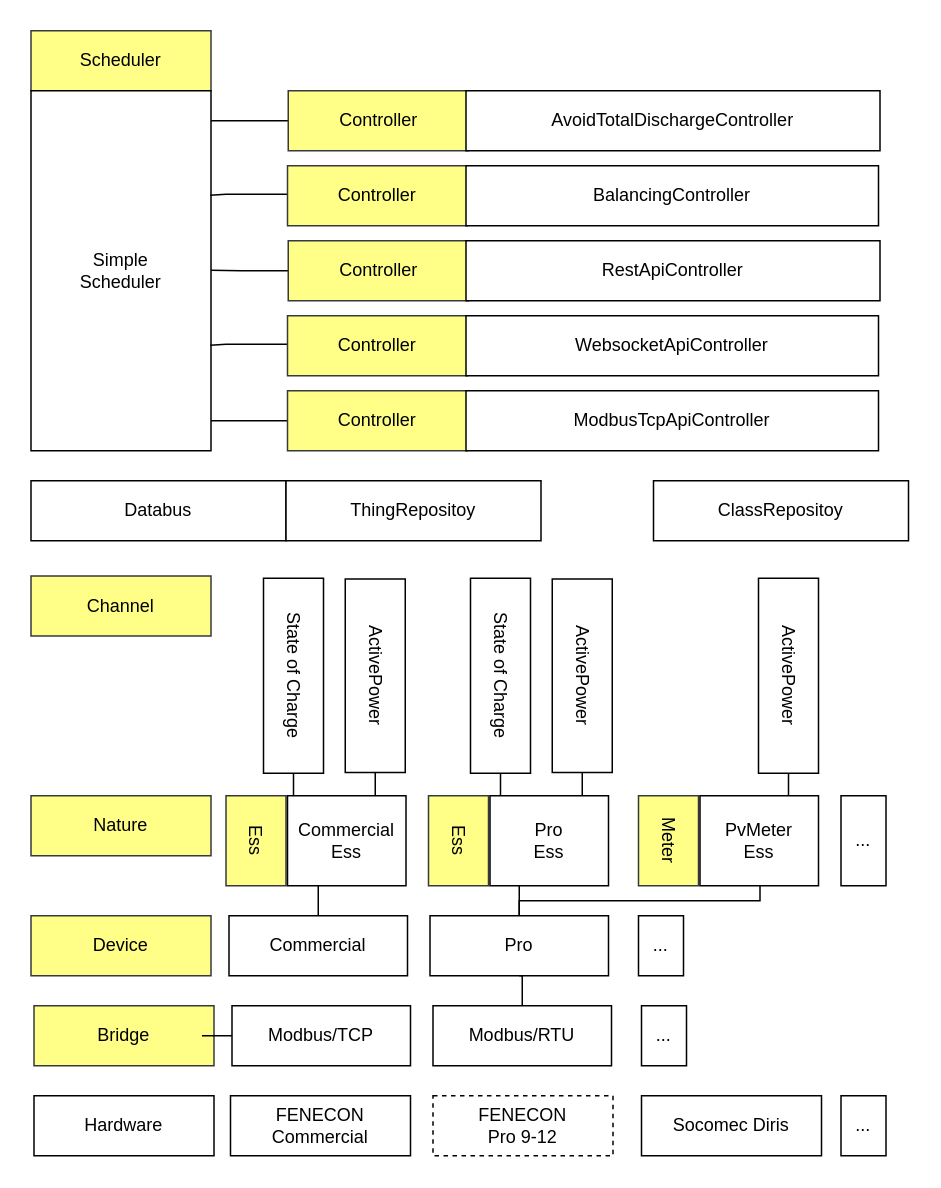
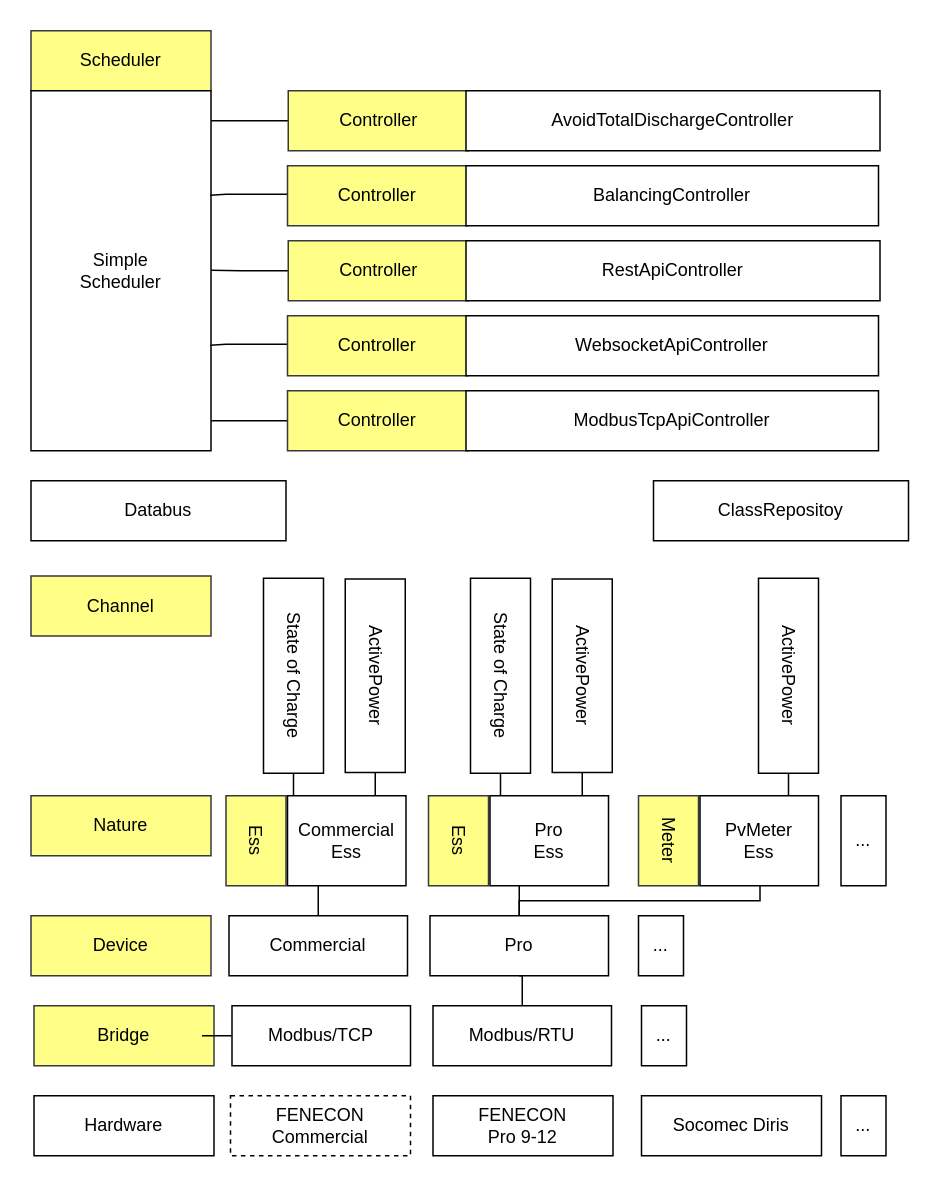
node "ThingRepositoy": removed
node "FENECON Commercial": style solid -> dashed
node "FENECON Pro 9-12": style dashed -> solid
